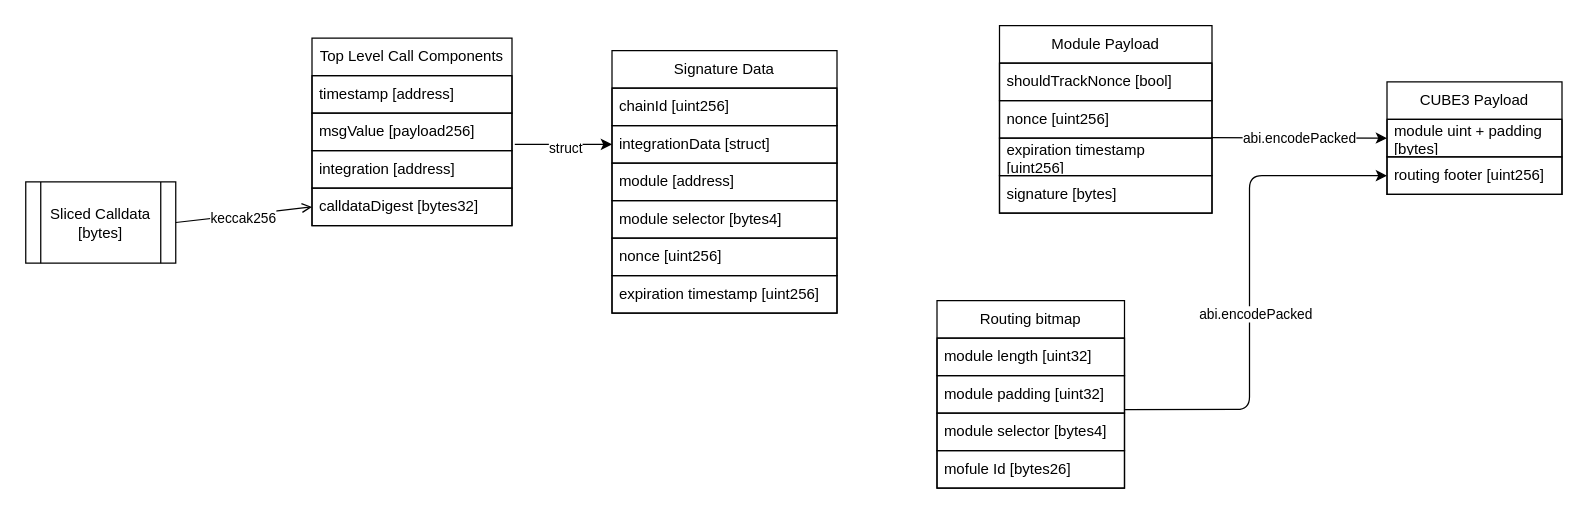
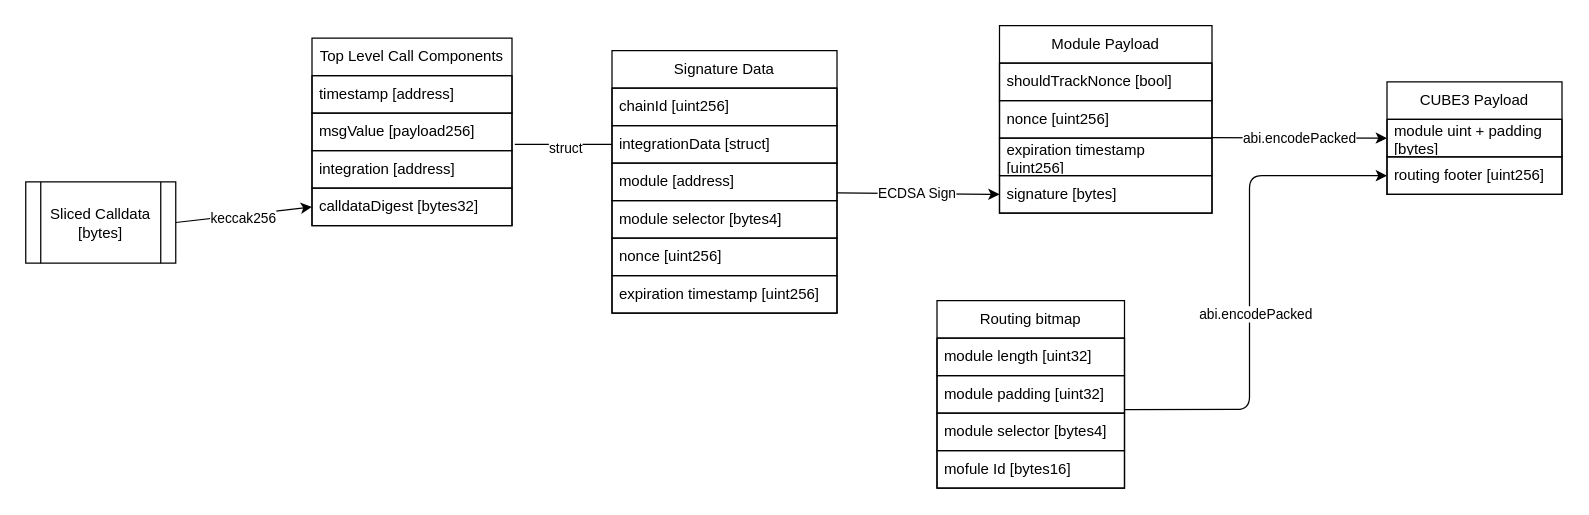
edge "msgValue [payload256]" -> "integrationData [struct]": arrowhead classic -> none
edge "module [address]" -> "signature [bytes]": added, label "ECDSA Sign"
edge "Sliced Calldata [bytes]" -> "calldataDigest [bytes32]": arrowhead open -> classic
node "mofule Id [bytes26]": label "mofule Id [bytes26]" -> "mofule Id [bytes16]"
